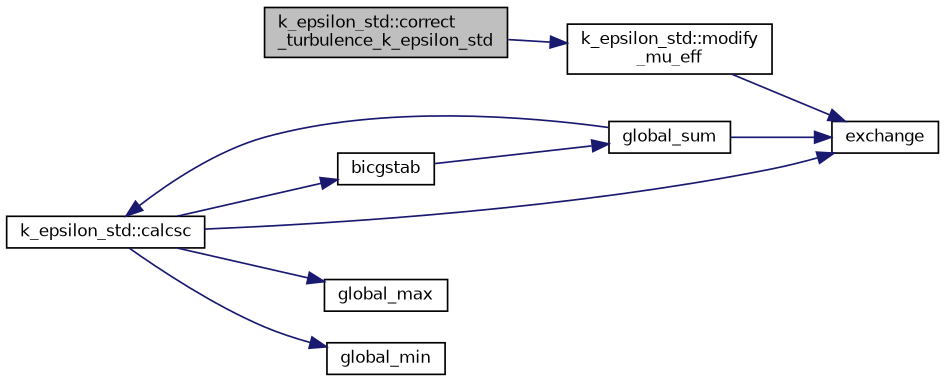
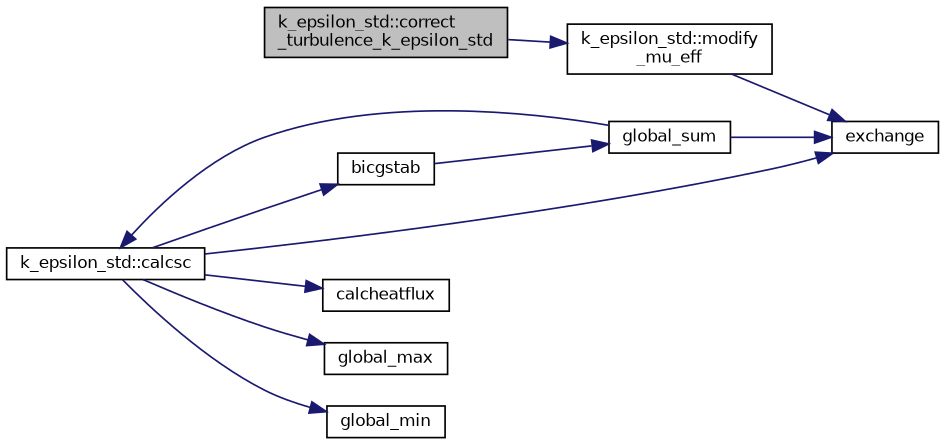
node "calcheatflux": added
